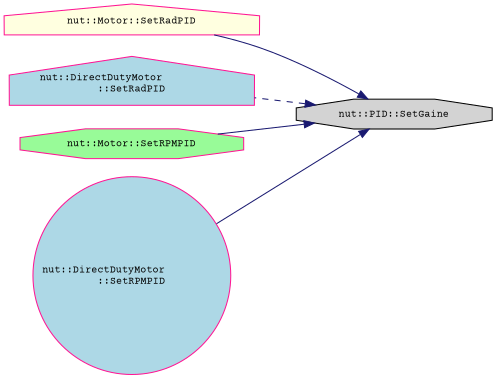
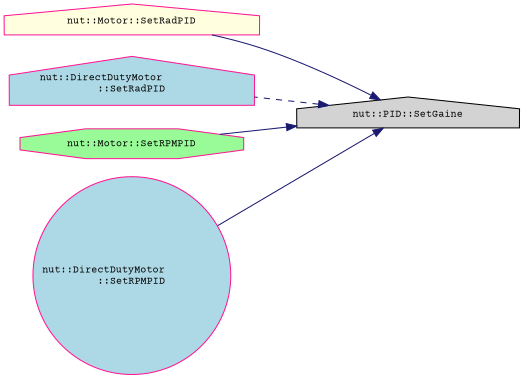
node "nut::PID::SetGaine": shape octagon -> house
